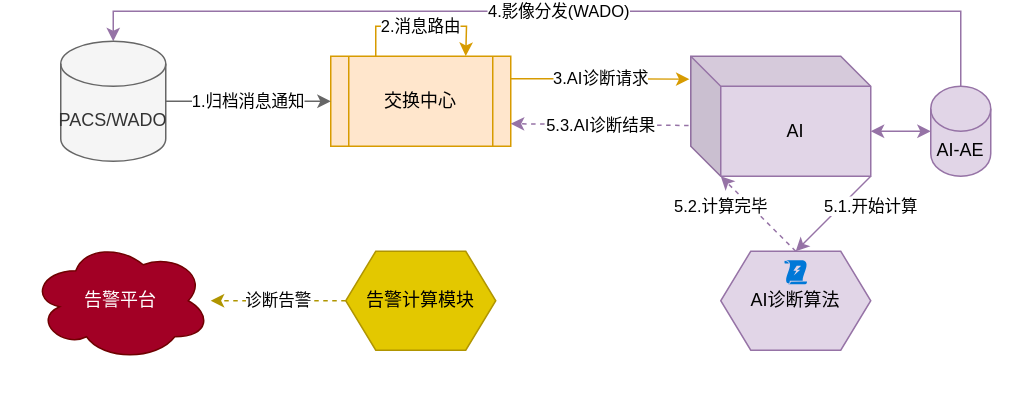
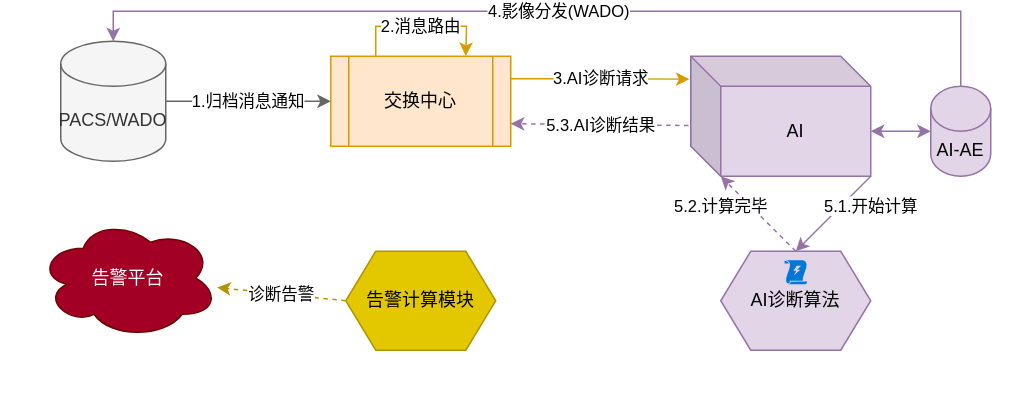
node "告警平台": moved (121, 301) -> (128, 278)
